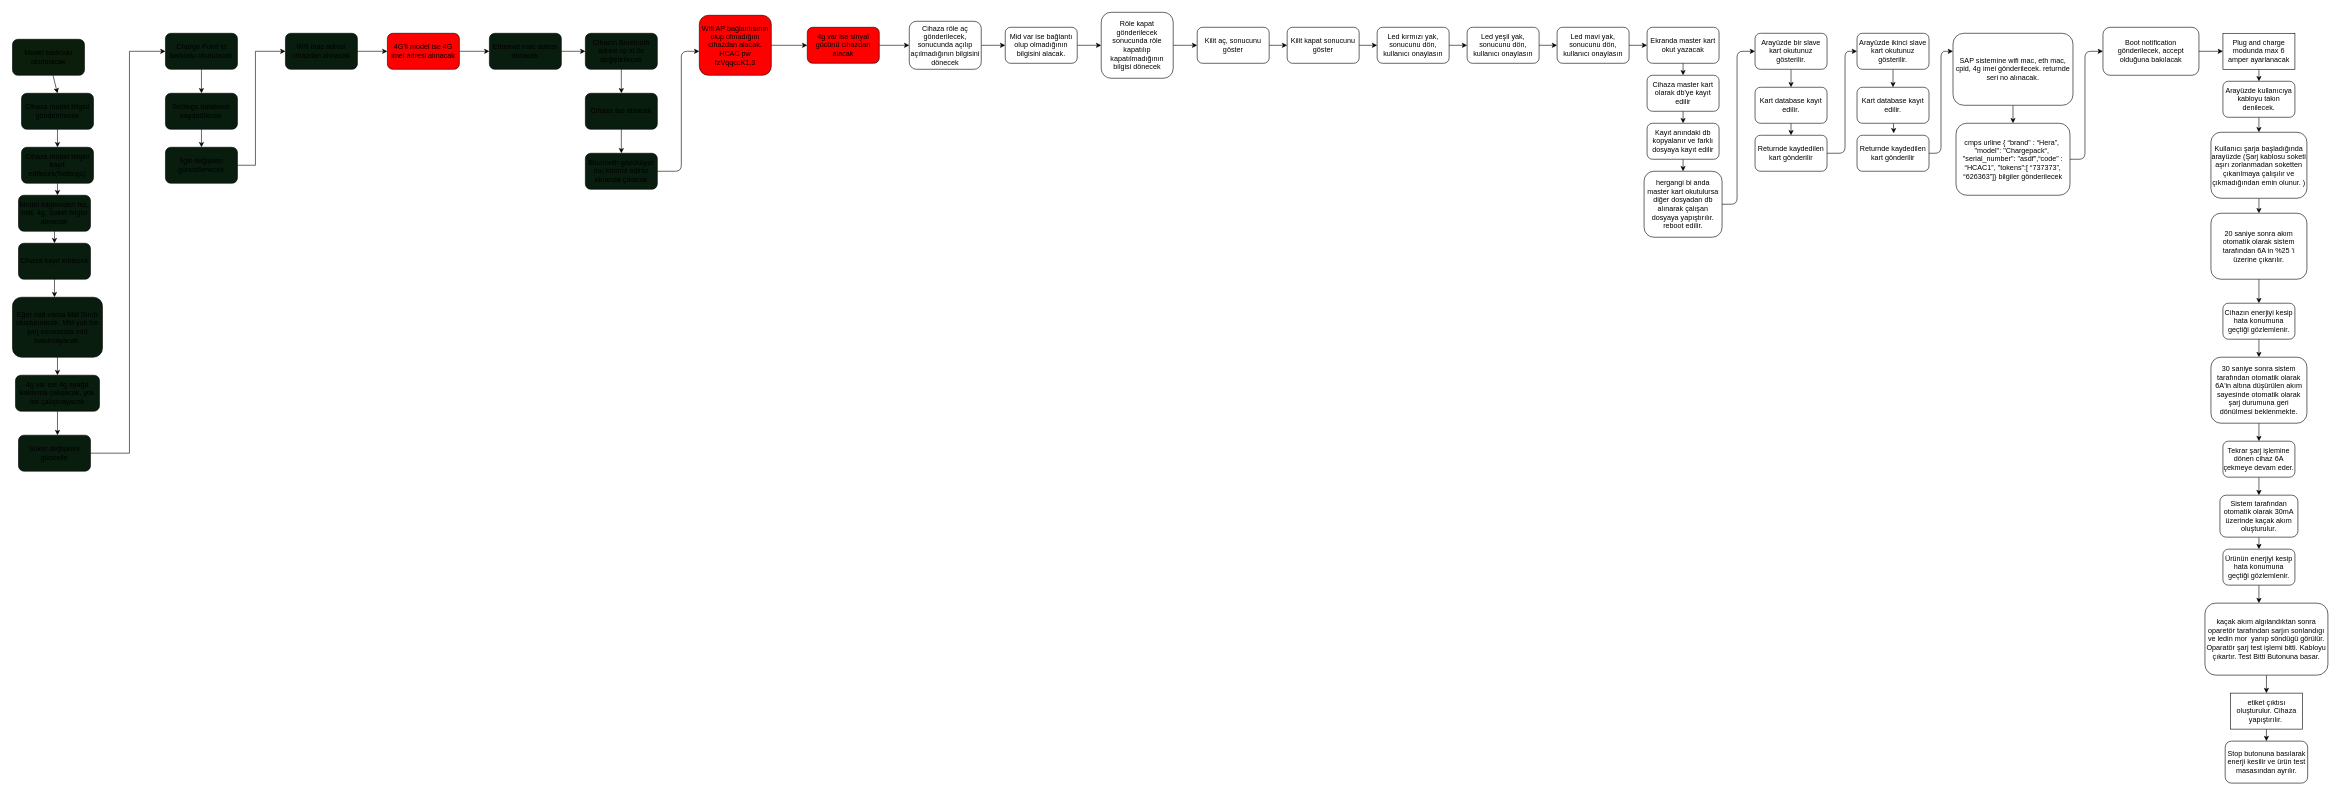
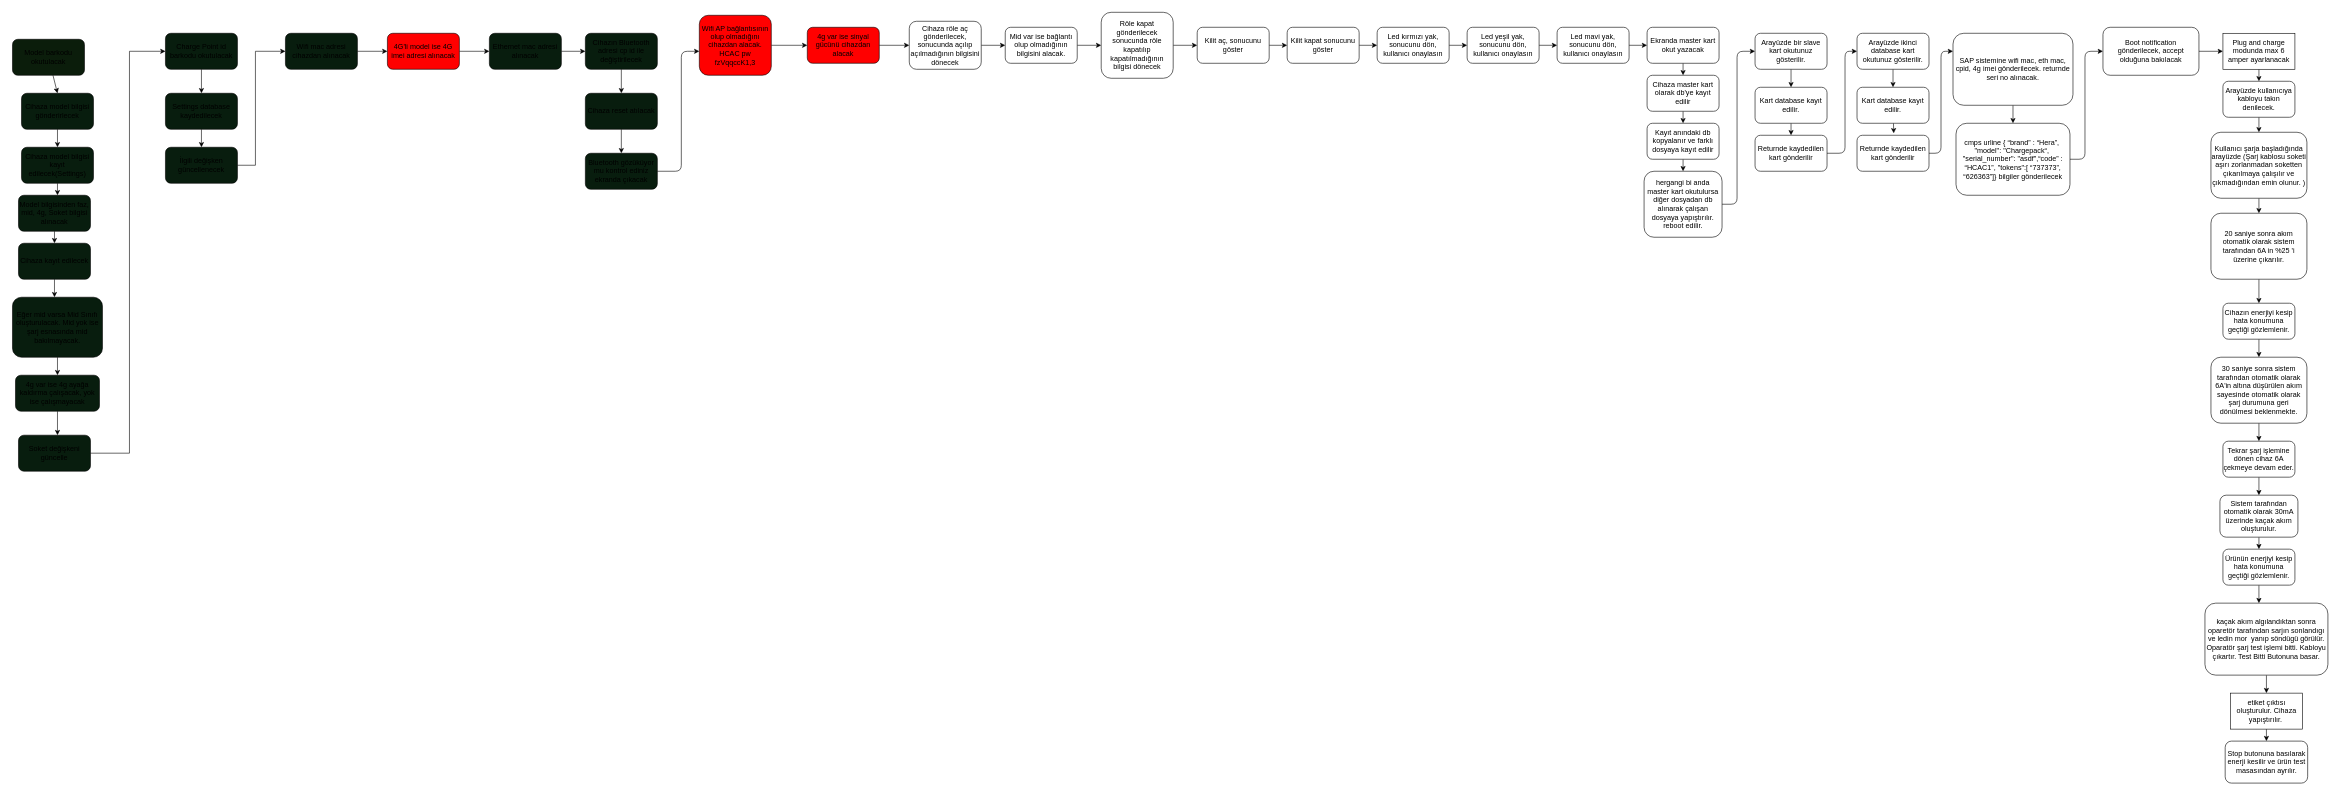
node "Arayüzde ikinci slave kart okutunuz gösterilir.": label "Arayüzde ikinci slave kart okutunuz gösterilir." -> "Arayüzde ikinci database kart okutunuz gösterilir."
node "Cihaza faz atılacak": label "Cihaza faz atılacak" -> "Cihaza reset atılacak"
